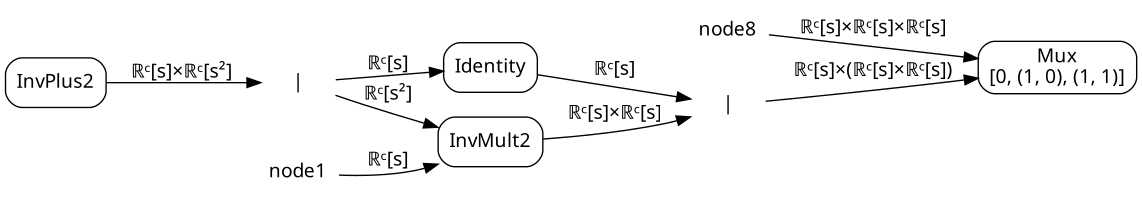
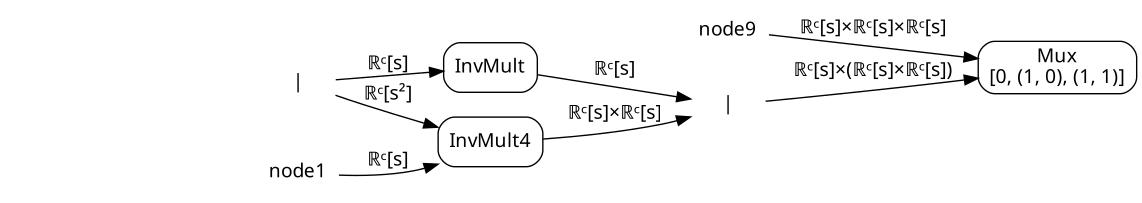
node "node8": label "node8" -> "node9"
node "Identity": label "Identity" -> "InvMult"
node "InvPlus2": removed
node "InvMult2": label "InvMult2" -> "InvMult4"
